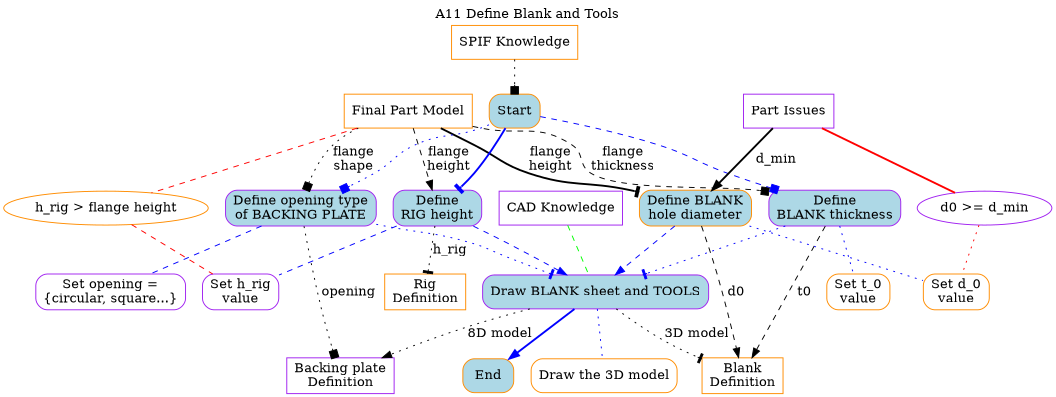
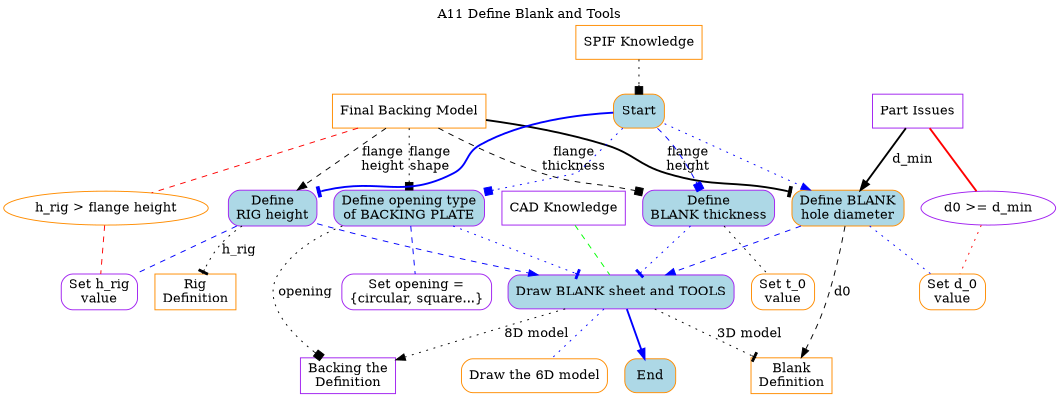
node "Final Part Model": label "Final Part Model" -> "Final Backing Model"
edge "Start" -> "Define BLANK hole diameter": added
edge "Define BLANK thickness" -- "Set t_0 value": color blue -> black
edge "Define BLANK thickness" -> "Blank Definition": removed, label "t0"
node "Backing plate Definition": label "Backing plate Definition" -> "Backing the Definition"
node "Draw the 3D model": label "Draw the 3D model" -> "Draw the 6D model"
